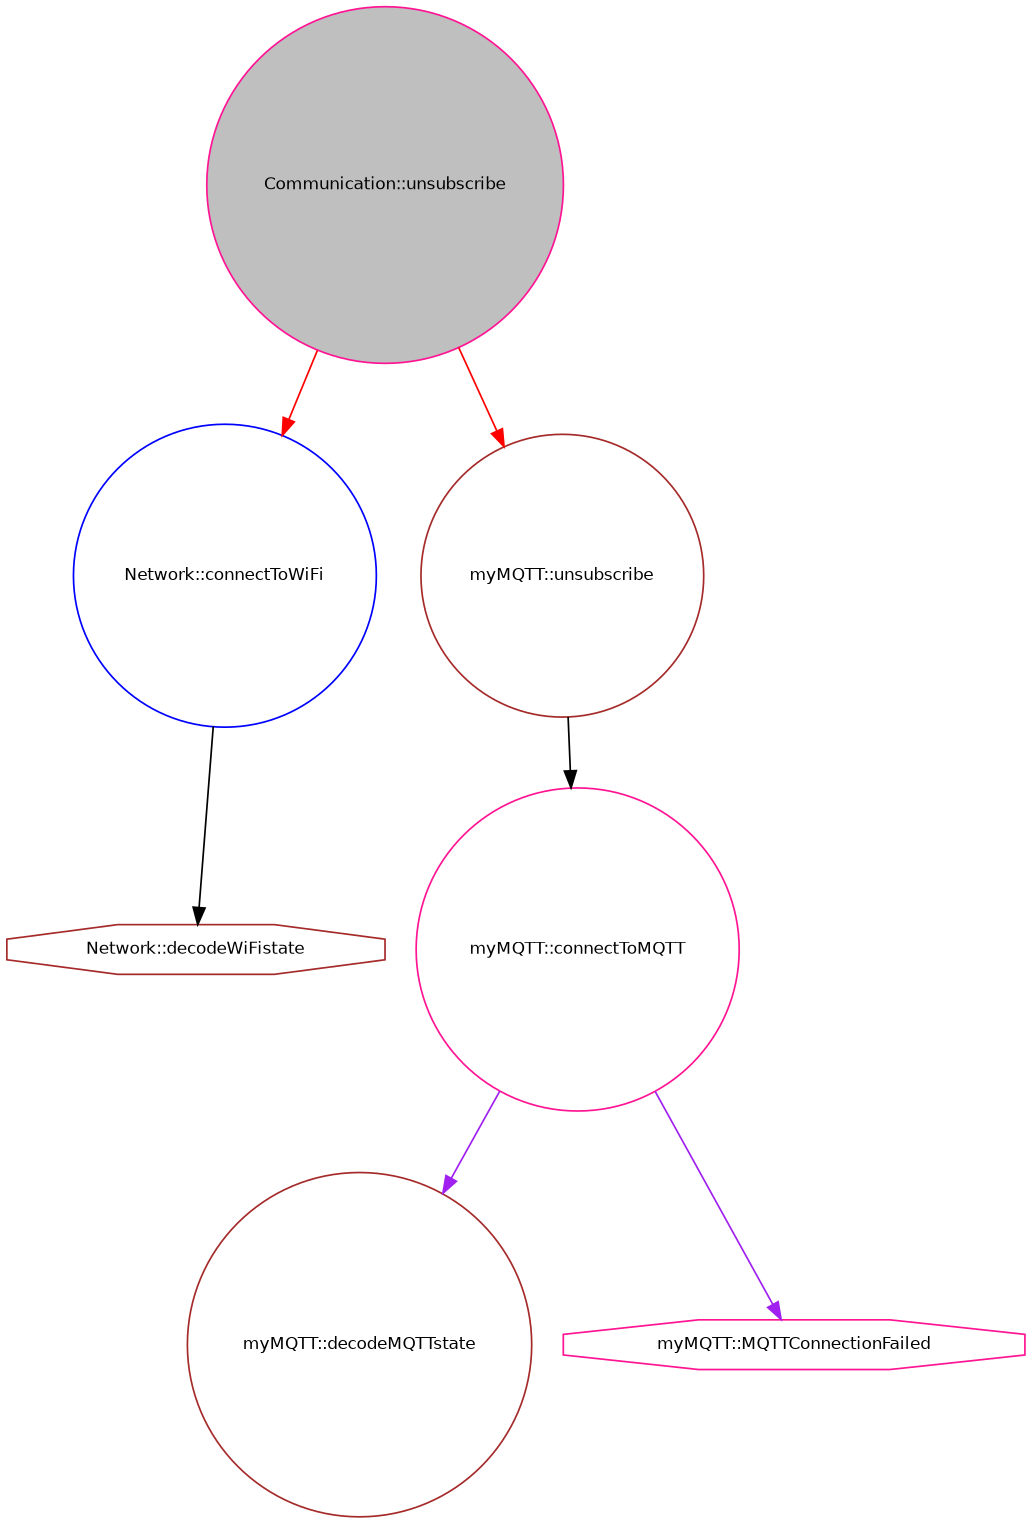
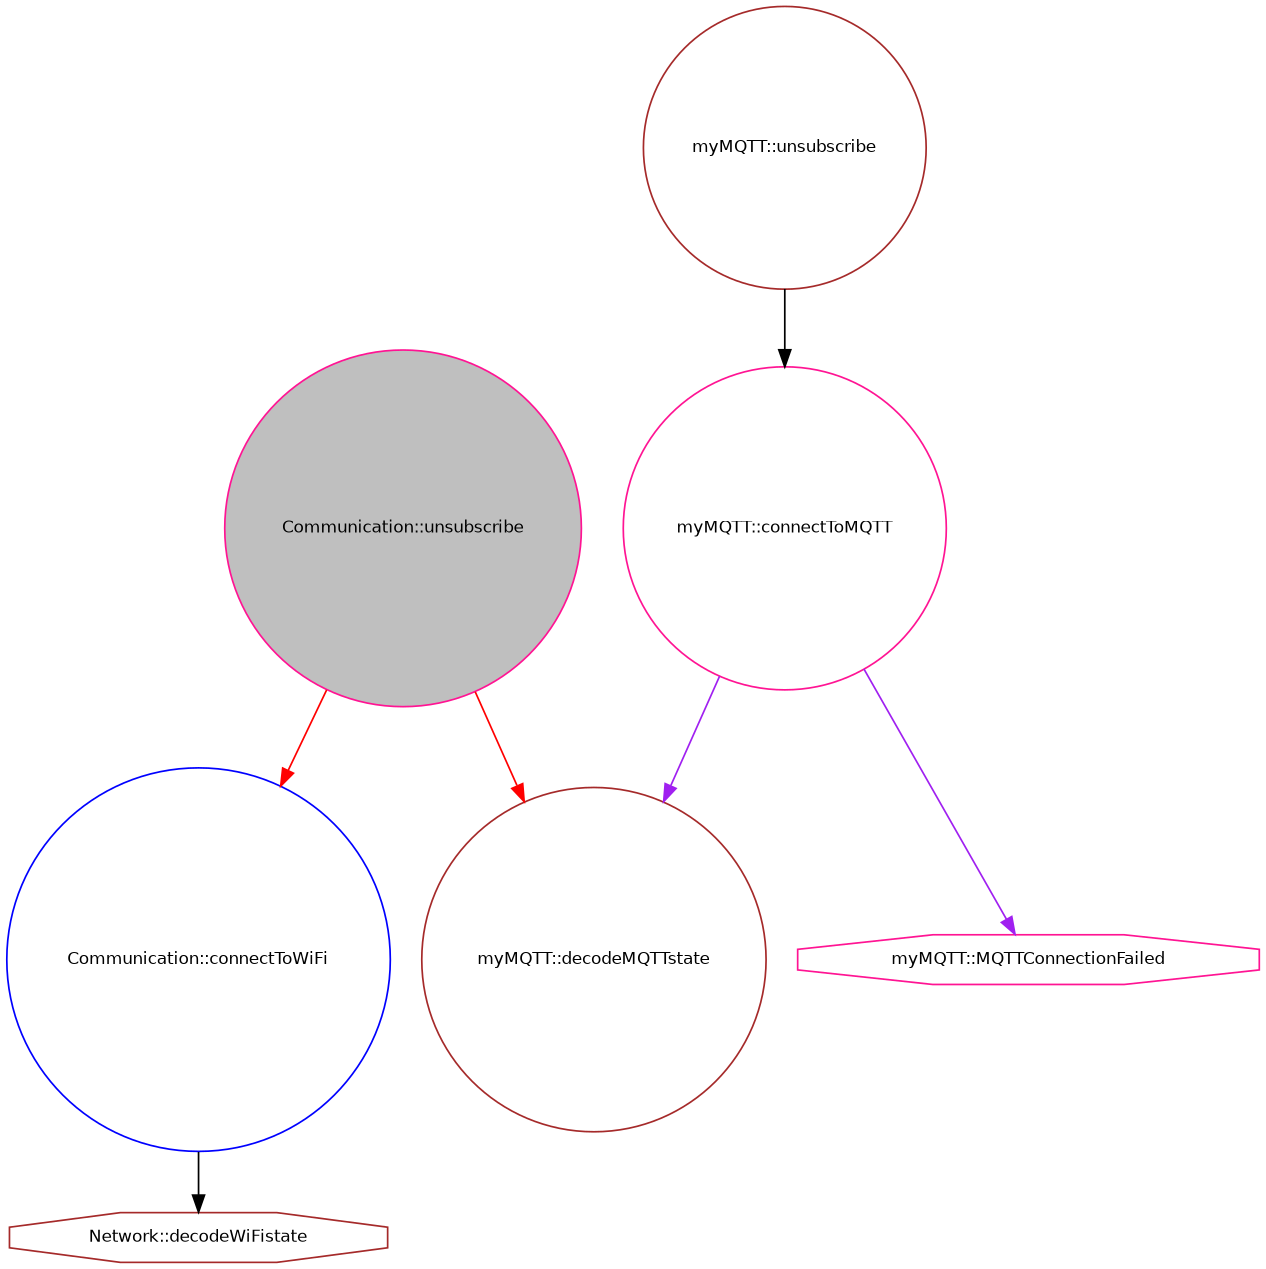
edge "Communication::unsubscribe" -> "myMQTT::unsubscribe": now "Communication::unsubscribe" -> "myMQTT::decodeMQTTstate"
node "Network::connectToWiFi": label "Network::connectToWiFi" -> "Communication::connectToWiFi"
